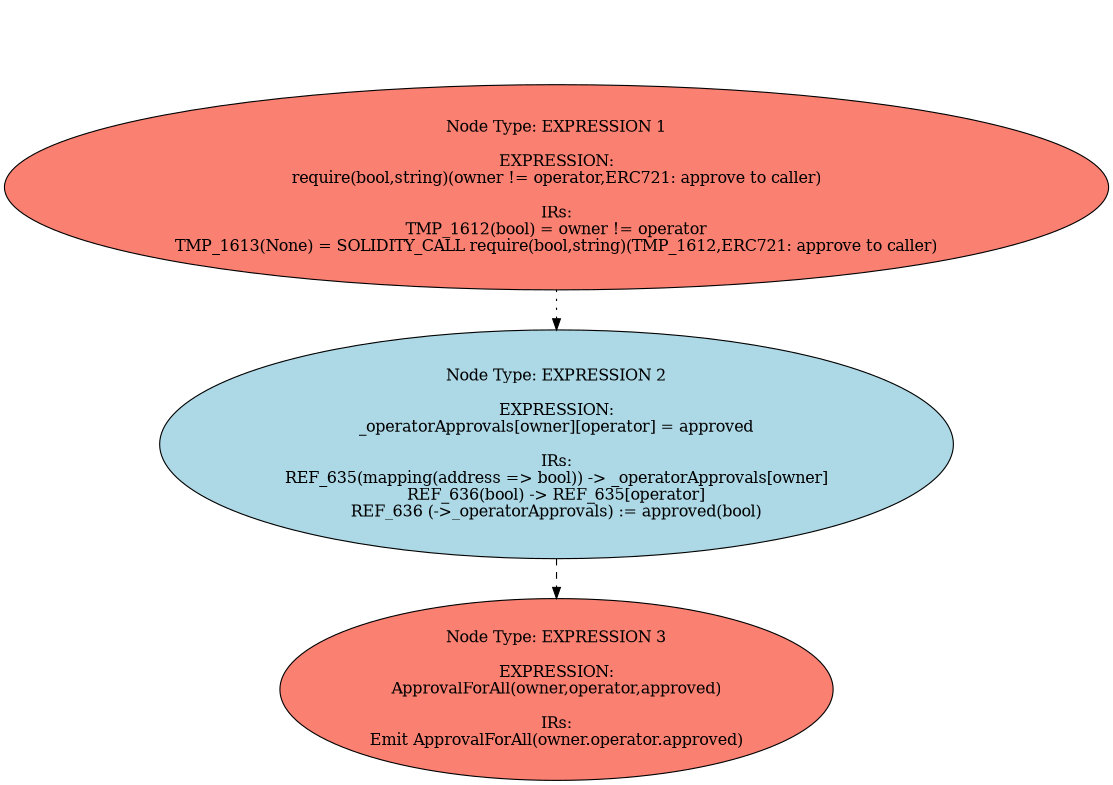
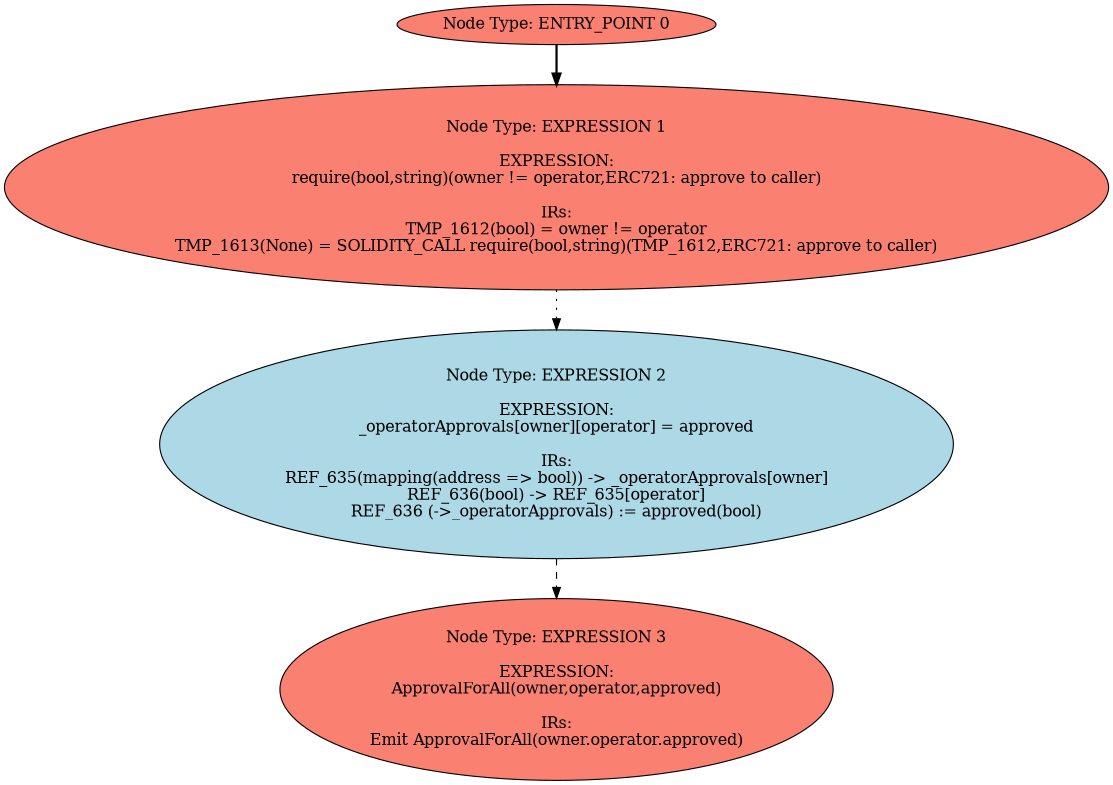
node "Node Type: ENTRY_POINT 0": added
